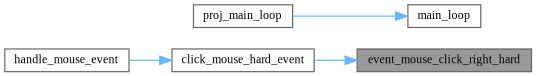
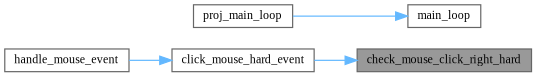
node "event_mouse_click_right_hard": label "event_mouse_click_right_hard" -> "check_mouse_click_right_hard"
